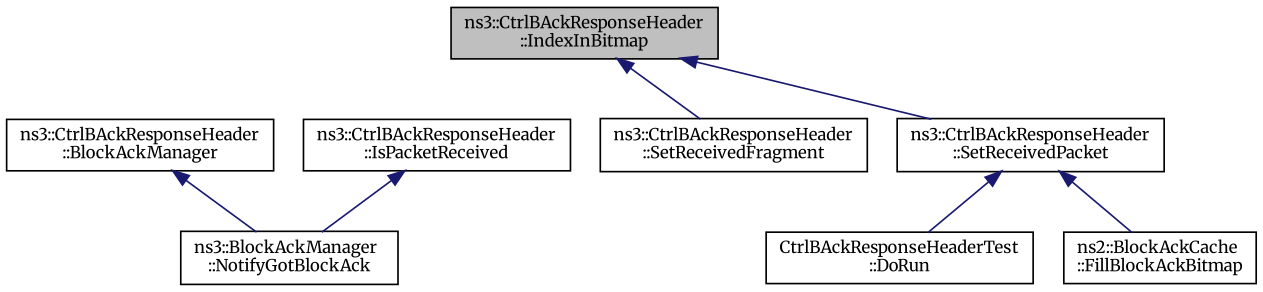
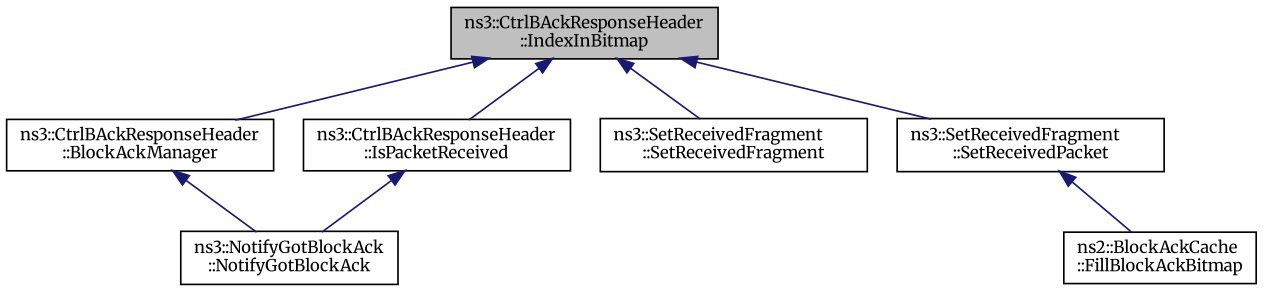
edge "ns3::CtrlBAckResponseHeader ::BlockAckManager" -> "ns3::CtrlBAckResponseHeader ::IndexInBitmap": added
edge "ns3::CtrlBAckResponseHeader ::IsPacketReceived" -> "ns3::CtrlBAckResponseHeader ::IndexInBitmap": added
node "ns3::CtrlBAckResponseHeader ::SetReceivedFragment": label "ns3::CtrlBAckResponseHeader ::SetReceivedFragment" -> "ns3::SetReceivedFragment ::SetReceivedFragment"
node "ns3::CtrlBAckResponseHeader ::SetReceivedPacket": label "ns3::CtrlBAckResponseHeader ::SetReceivedPacket" -> "ns3::SetReceivedFragment ::SetReceivedPacket"
node "ns3::BlockAckManager ::NotifyGotBlockAck": label "ns3::BlockAckManager ::NotifyGotBlockAck" -> "ns3::NotifyGotBlockAck ::NotifyGotBlockAck"
node "CtrlBAckResponseHeaderTest ::DoRun": removed
